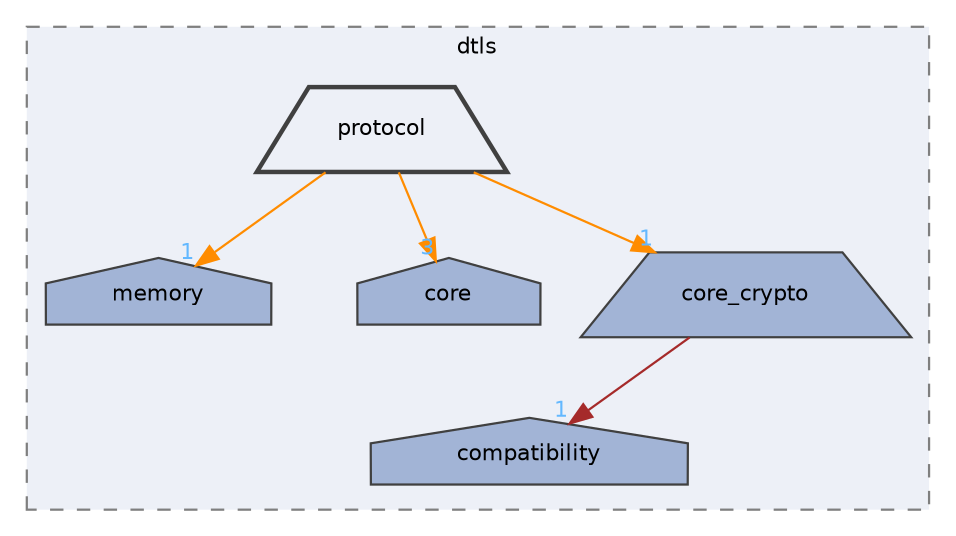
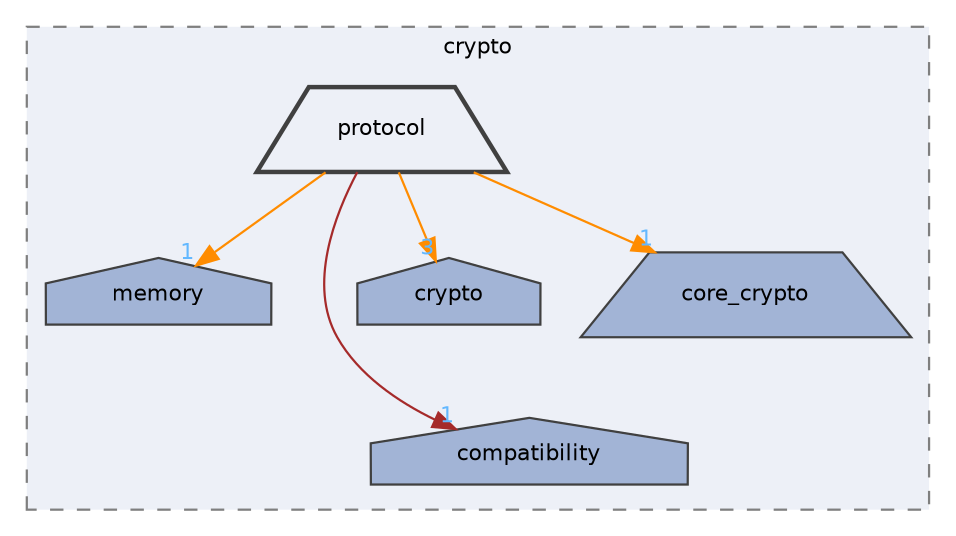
cluster "dtls": label "dtls" -> "crypto"
node "core": label "core" -> "crypto"
edge "core_crypto" -> "compatibility": now "protocol" -> "compatibility"
